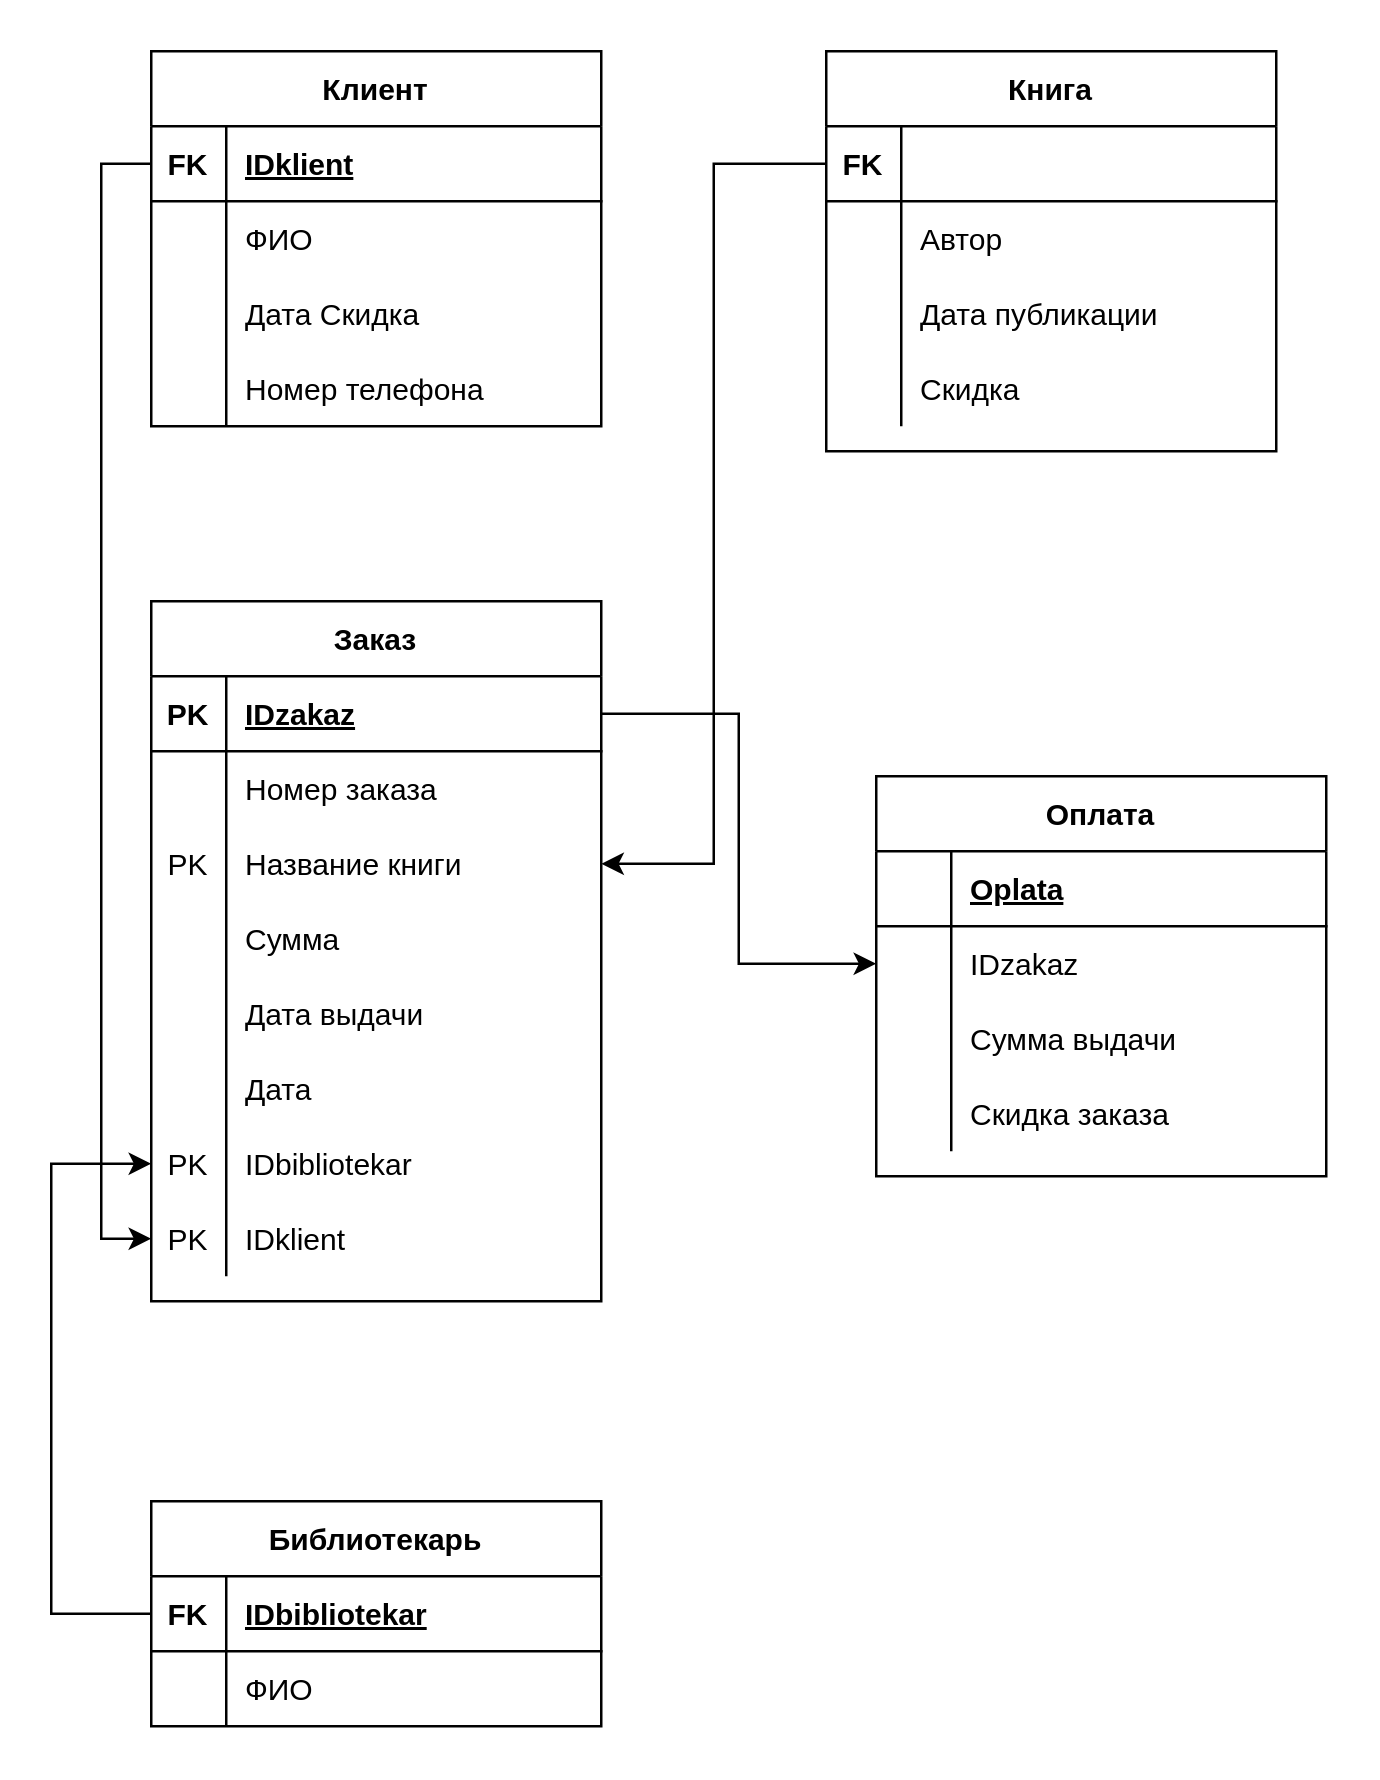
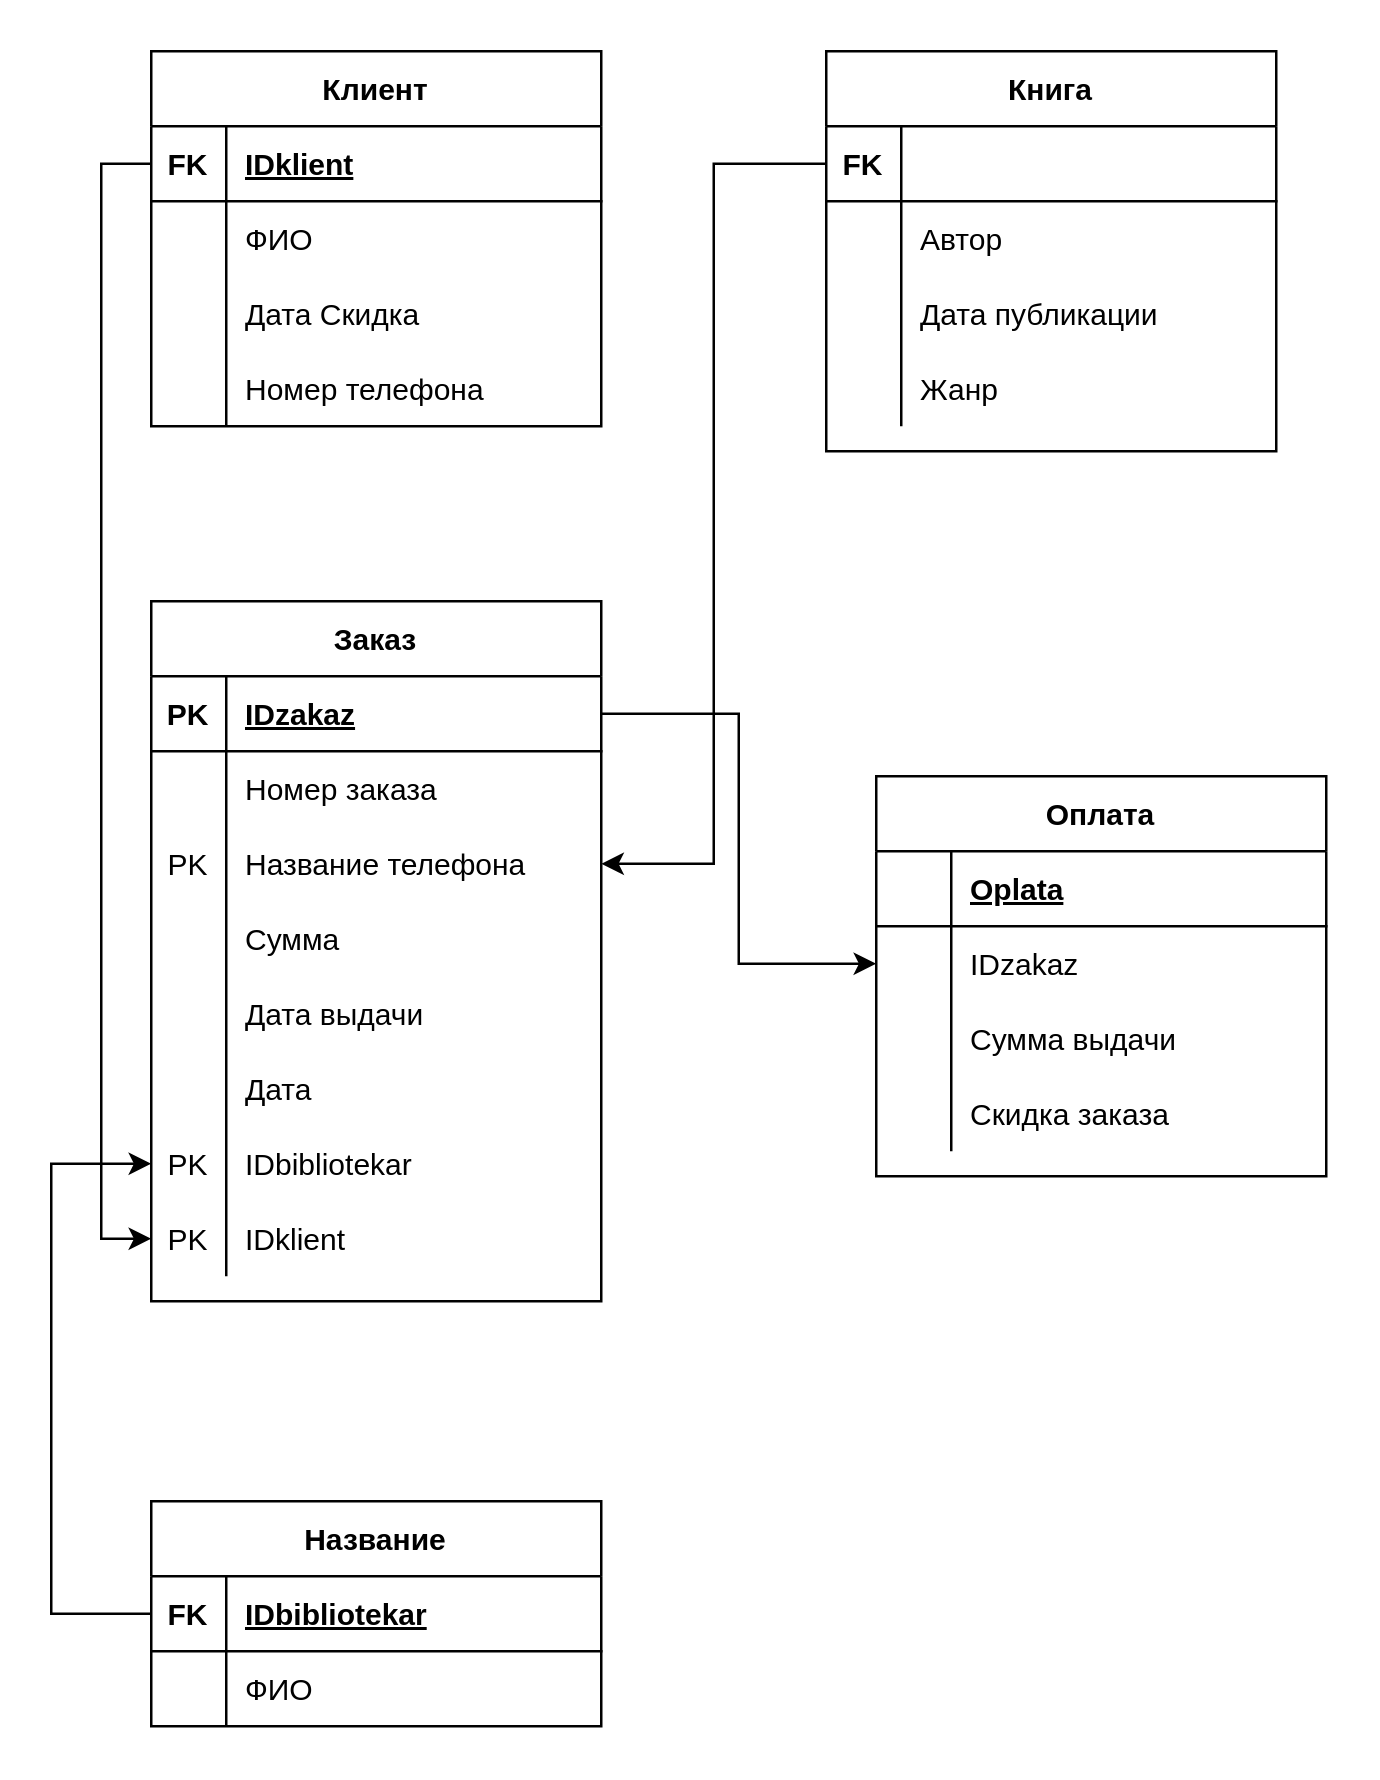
node "Скидка": label "Скидка" -> "Жанр"
node "Название книги": label "Название книги" -> "Название телефона"
node "Библиотекарь": label "Библиотекарь" -> "Название"
